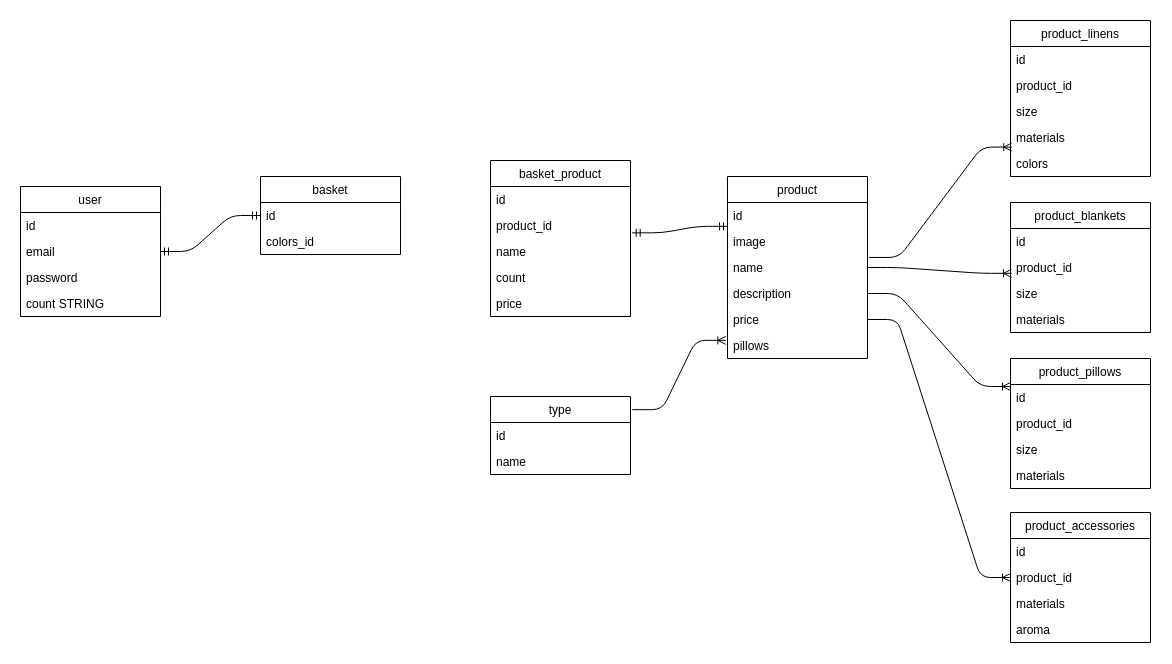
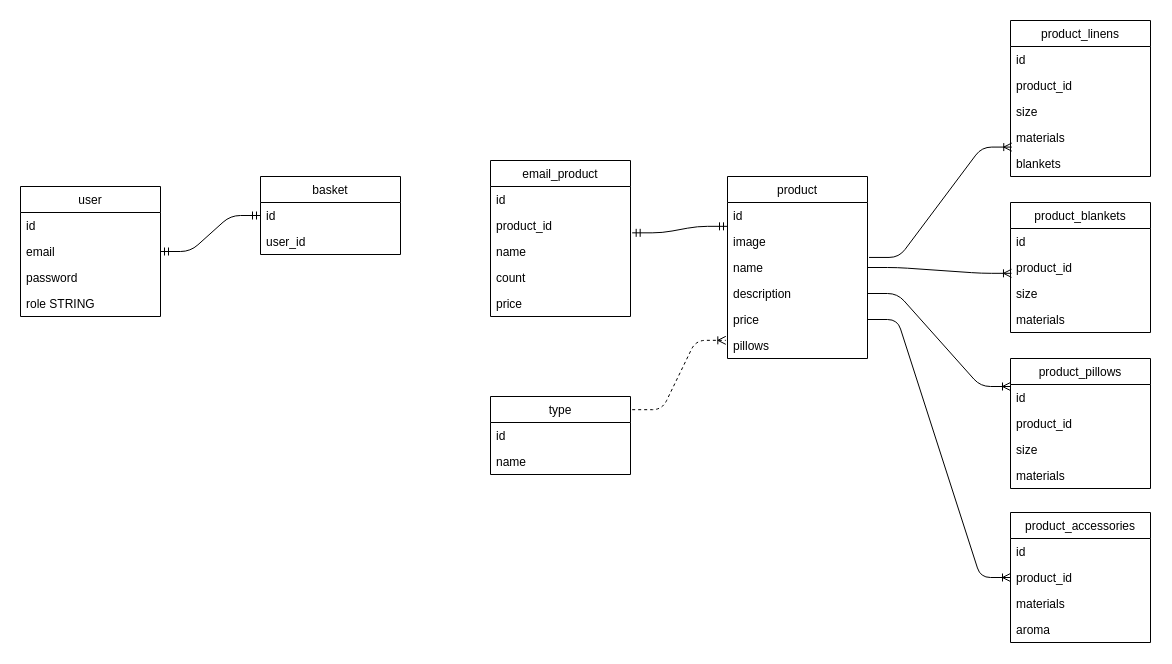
node "colors": label "colors" -> "blankets"
node "basket_product": label "basket_product" -> "email_product"
node "colors_id": label "colors_id" -> "user_id"
node "count STRING": label "count STRING" -> "role STRING"
edge "type" -> "pillows": style solid -> dashed
